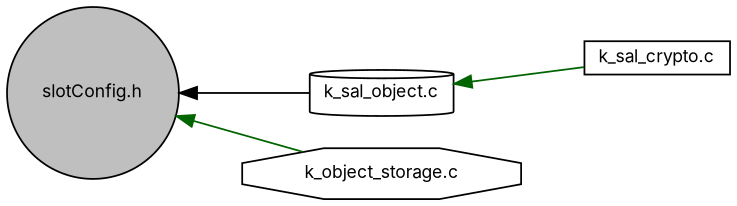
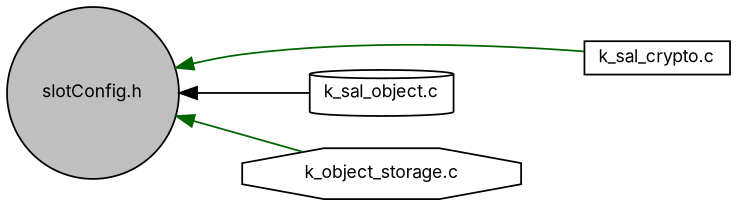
edge "k_sal_crypto.c" -> "k_sal_object.c": now "k_sal_crypto.c" -> "slotConfig.h"
